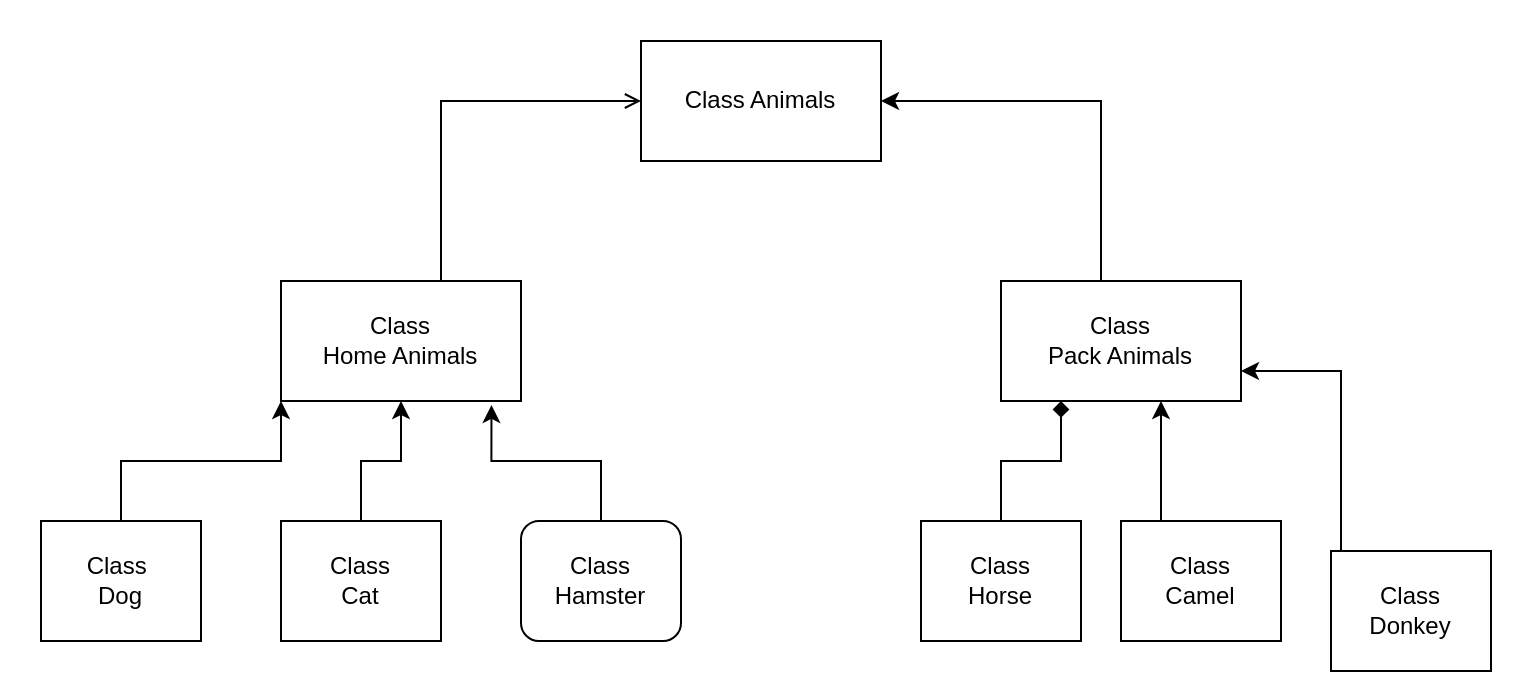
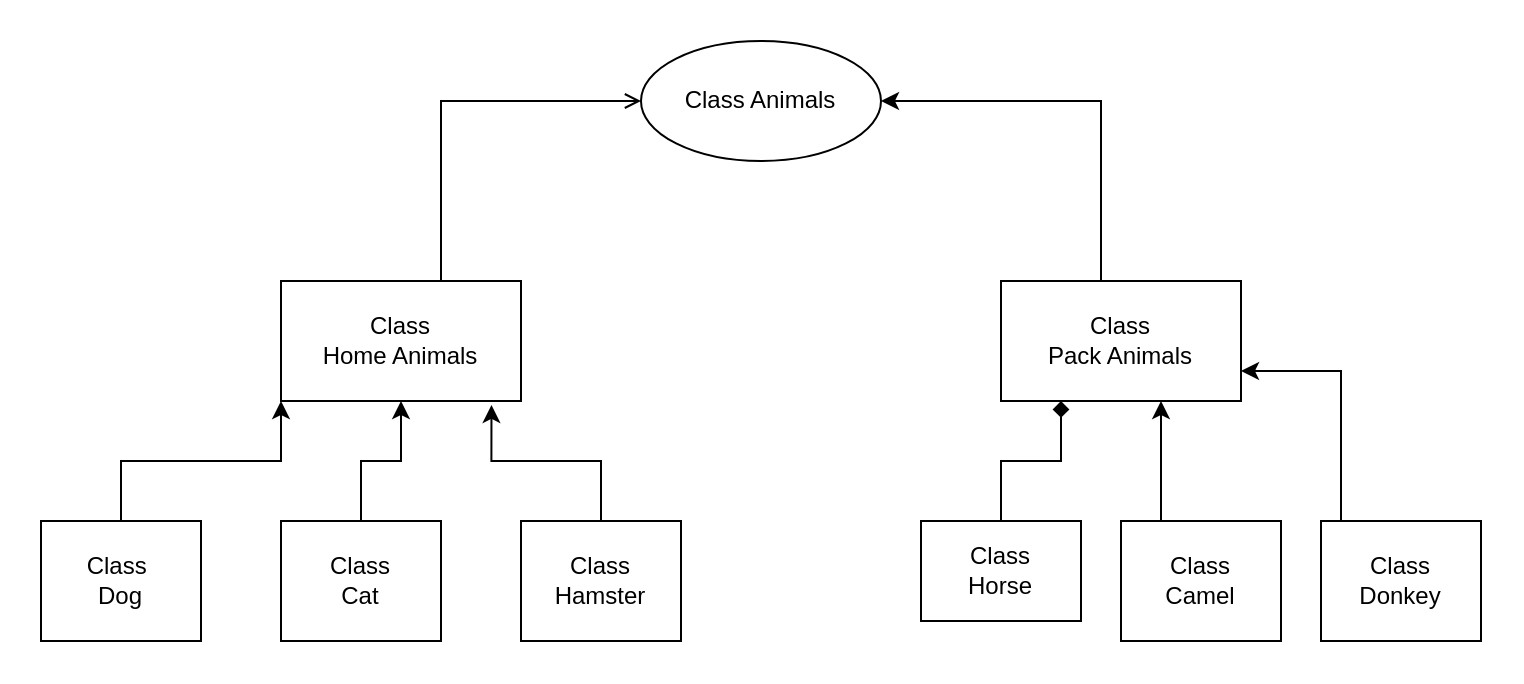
node "Class Animals": shape rectangle -> ellipse
node "Class Hamster": shape rounded rectangle -> rectangle
node "Class Horse": size 160x120 -> 160x100
node "Class Donkey": moved (1411, 611) -> (1401, 581)
